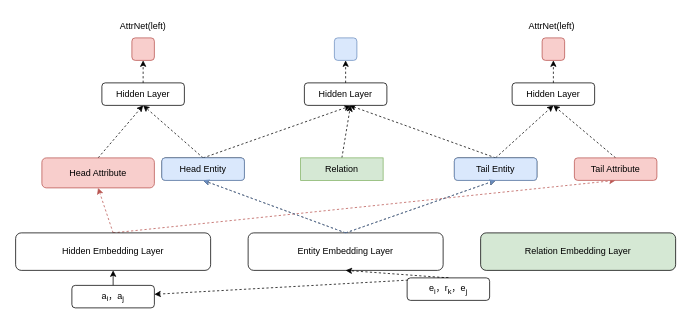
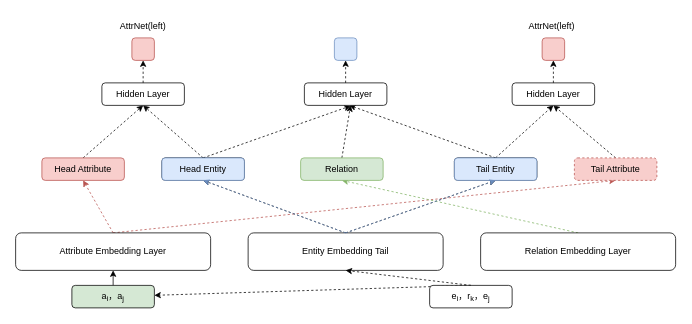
node "Relation": shape rectangle -> rounded rectangle
node "Tail Attribute": style solid -> dashed
node "Head Attribute": size 113x30 -> 83x23
edge "Relation Embedding Layer" -> "Relation": added
node "Hidden Embedding Layer": label "Hidden Embedding Layer" -> "Attribute Embedding Layer"
node "Entity Embedding Layer": label "Entity Embedding Layer" -> "Entity Embedding Tail"
node "Relation Embedding Layer": fillcolor #d5e8d4 -> #ffffff
node "ei，rk，ej": moved (448, 289) -> (471, 297)
node "ai，aj": fillcolor #ffffff -> #d5e8d4
